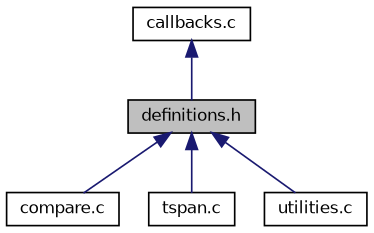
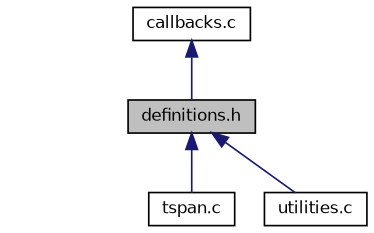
node "compare.c": removed
